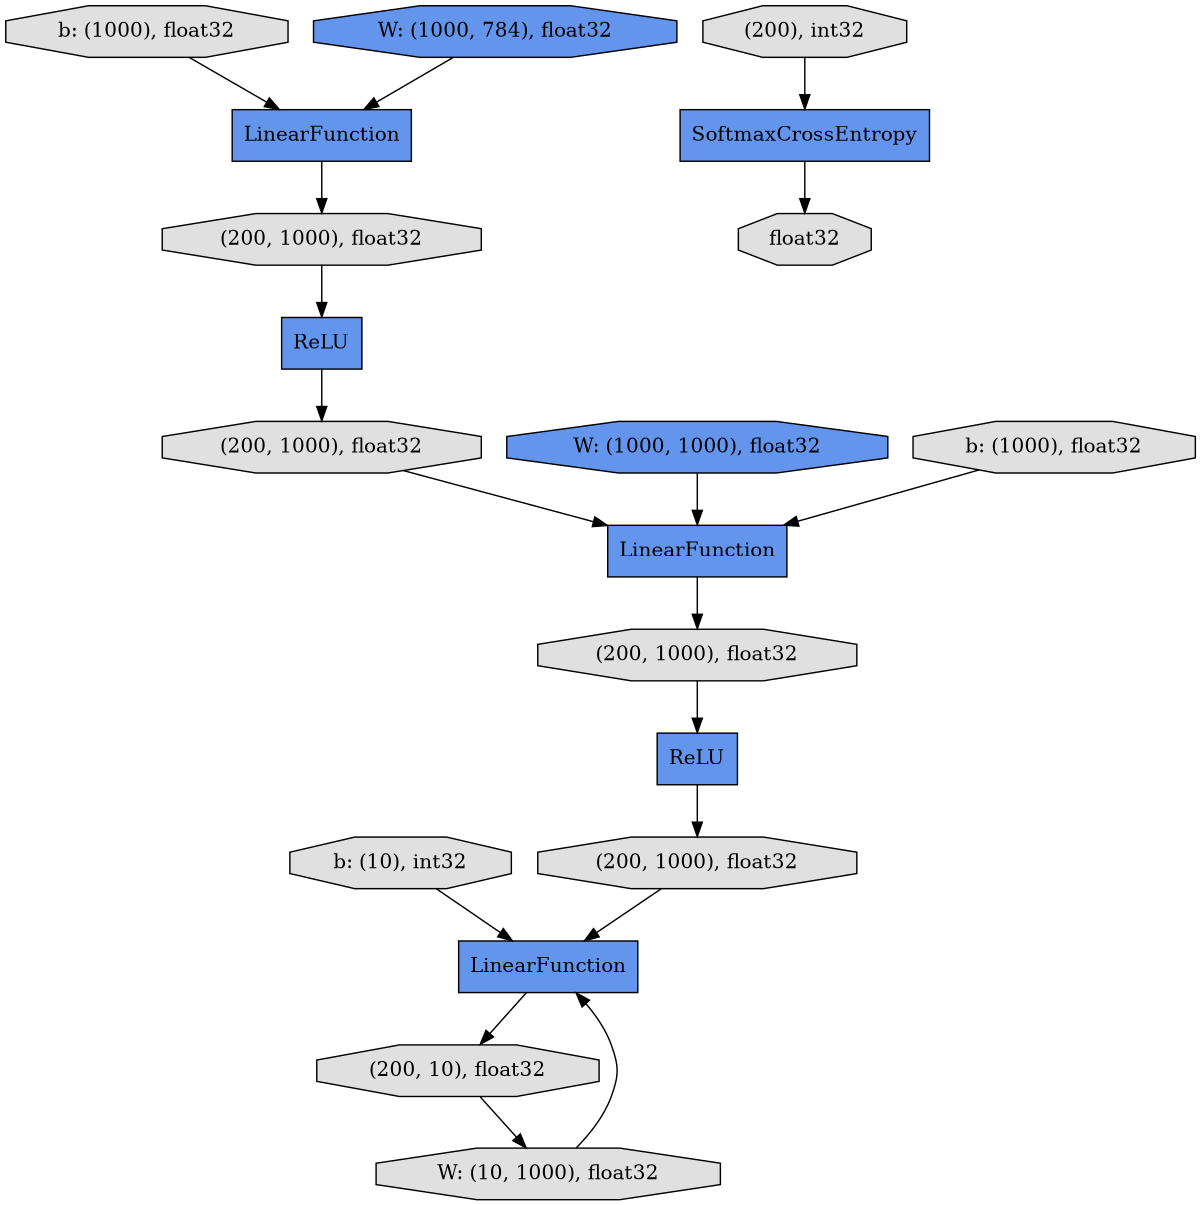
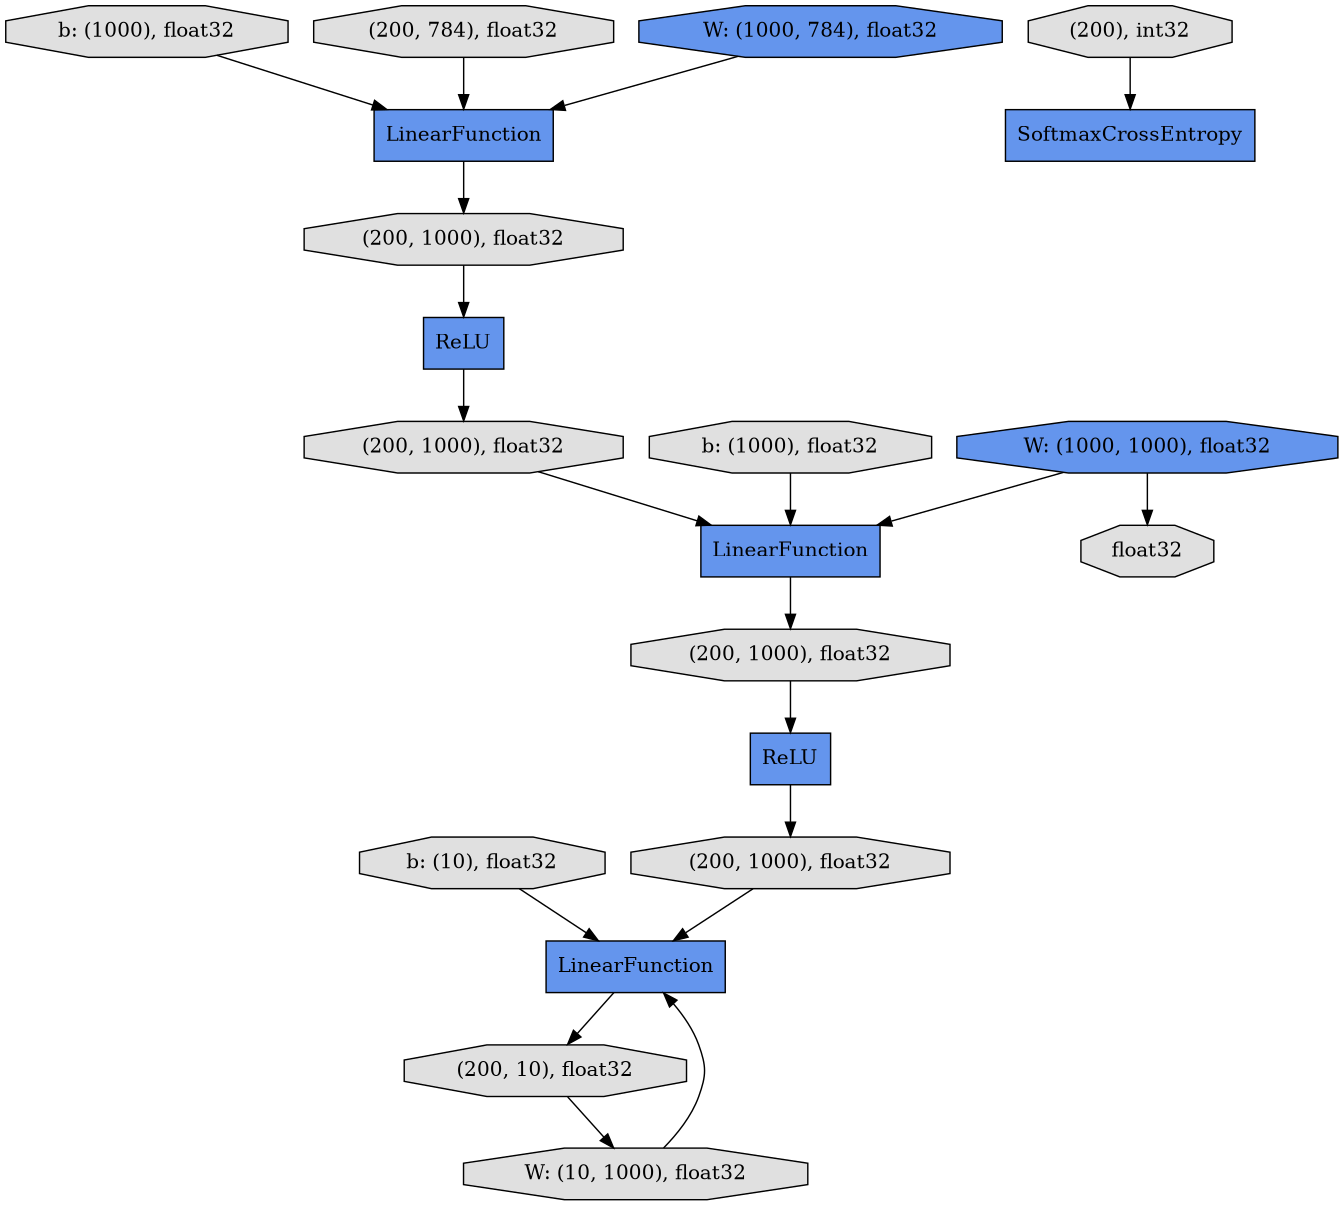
node "(200, 784), float32": added
edge "SoftmaxCrossEntropy" -> "float32": now "W: (1000, 1000), float32" -> "float32"
node "b: (10), int32": label "b: (10), int32" -> "b: (10), float32"
